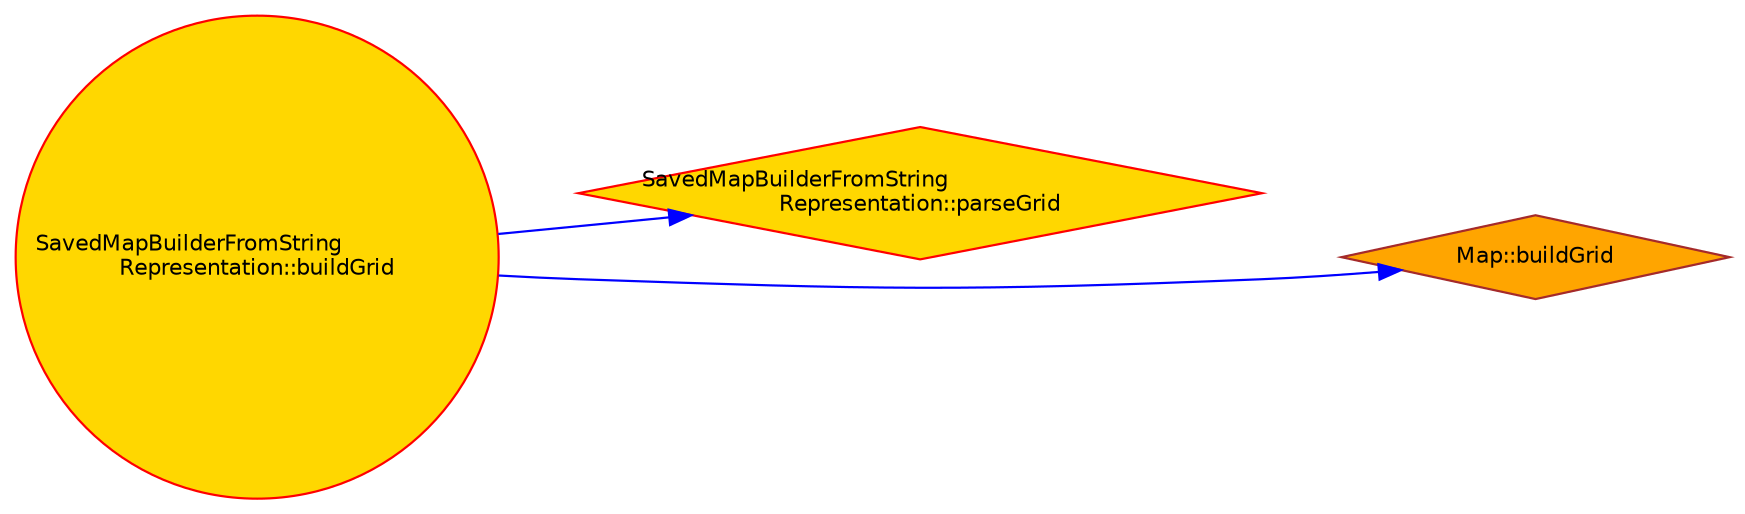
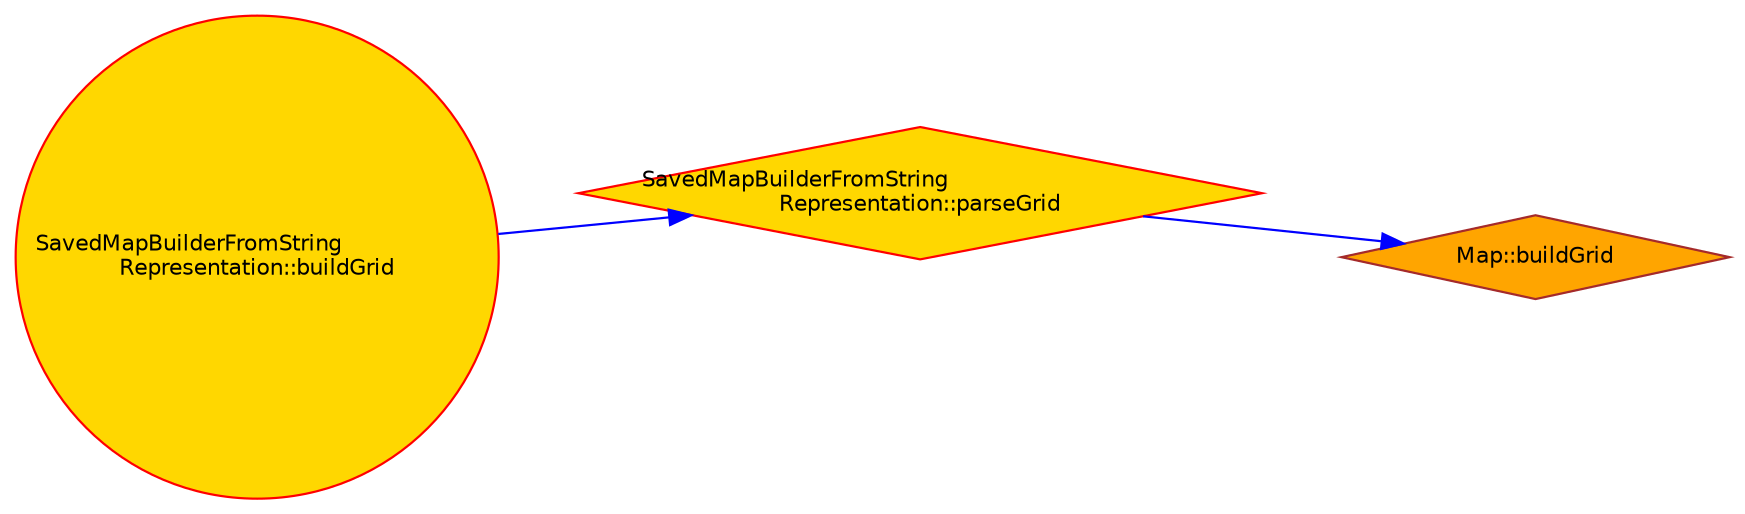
edge "SavedMapBuilderFromString Representation::buildGrid" -> "Map::buildGrid": now "SavedMapBuilderFromString Representation::parseGrid" -> "Map::buildGrid"
